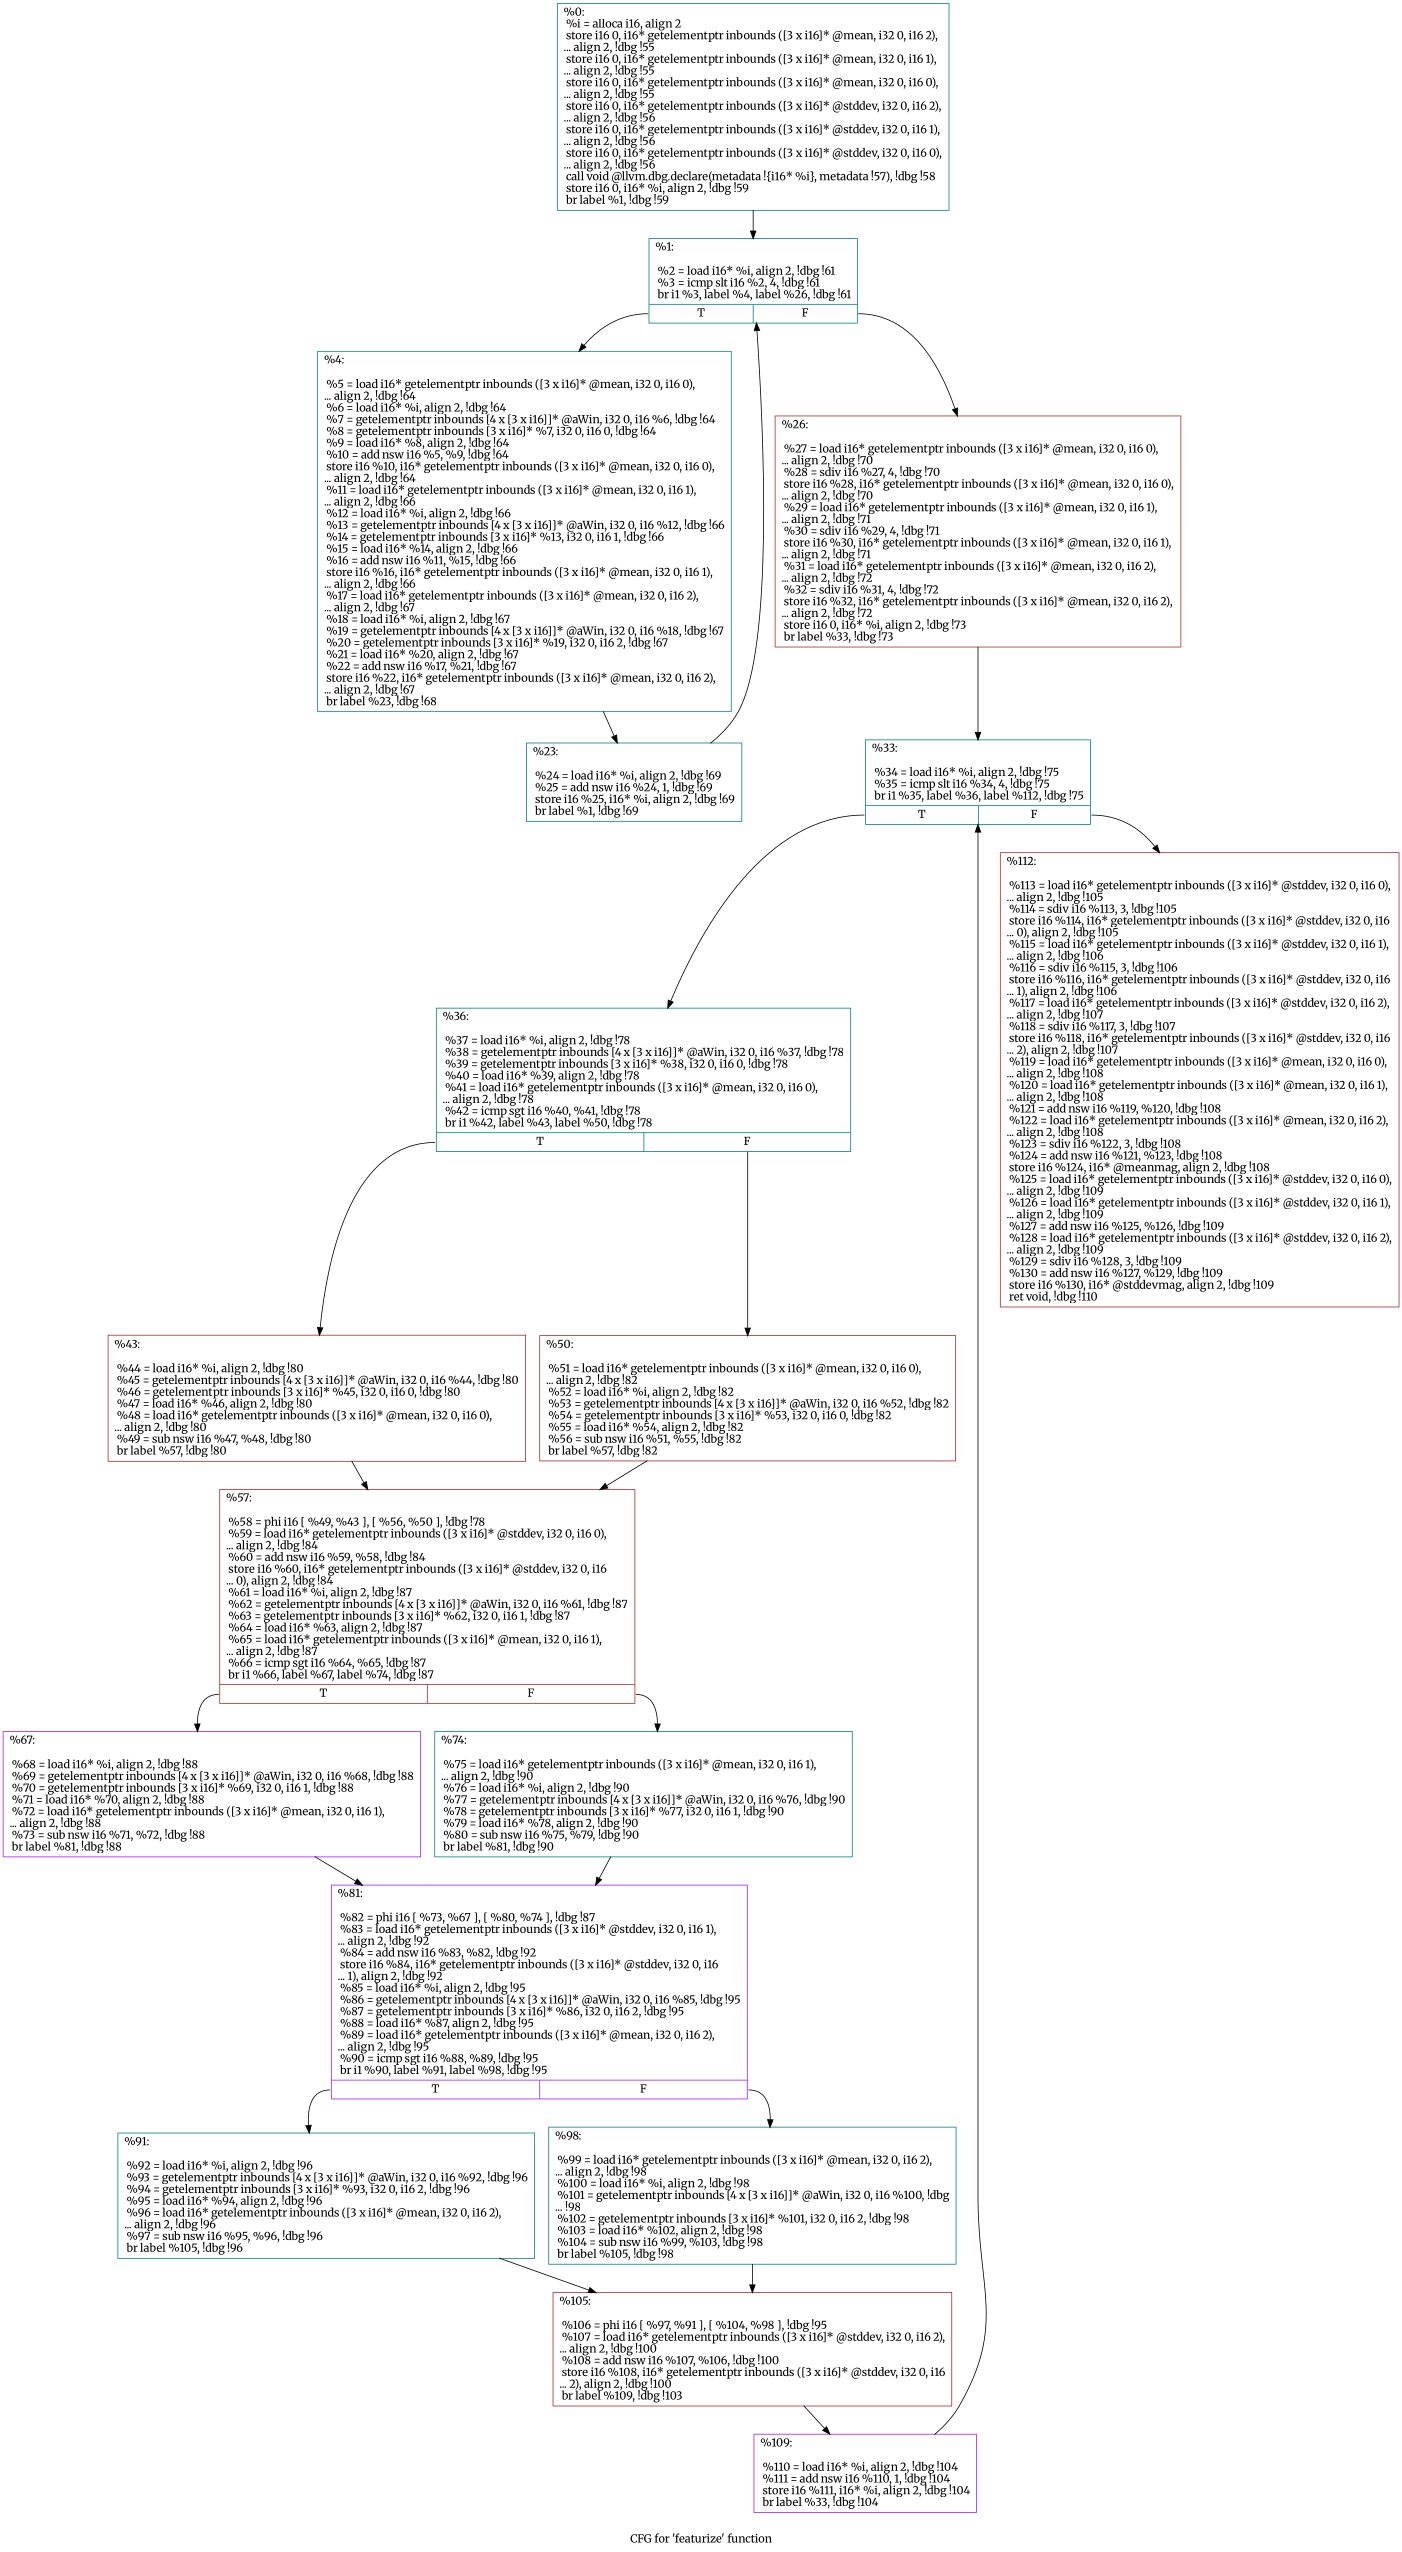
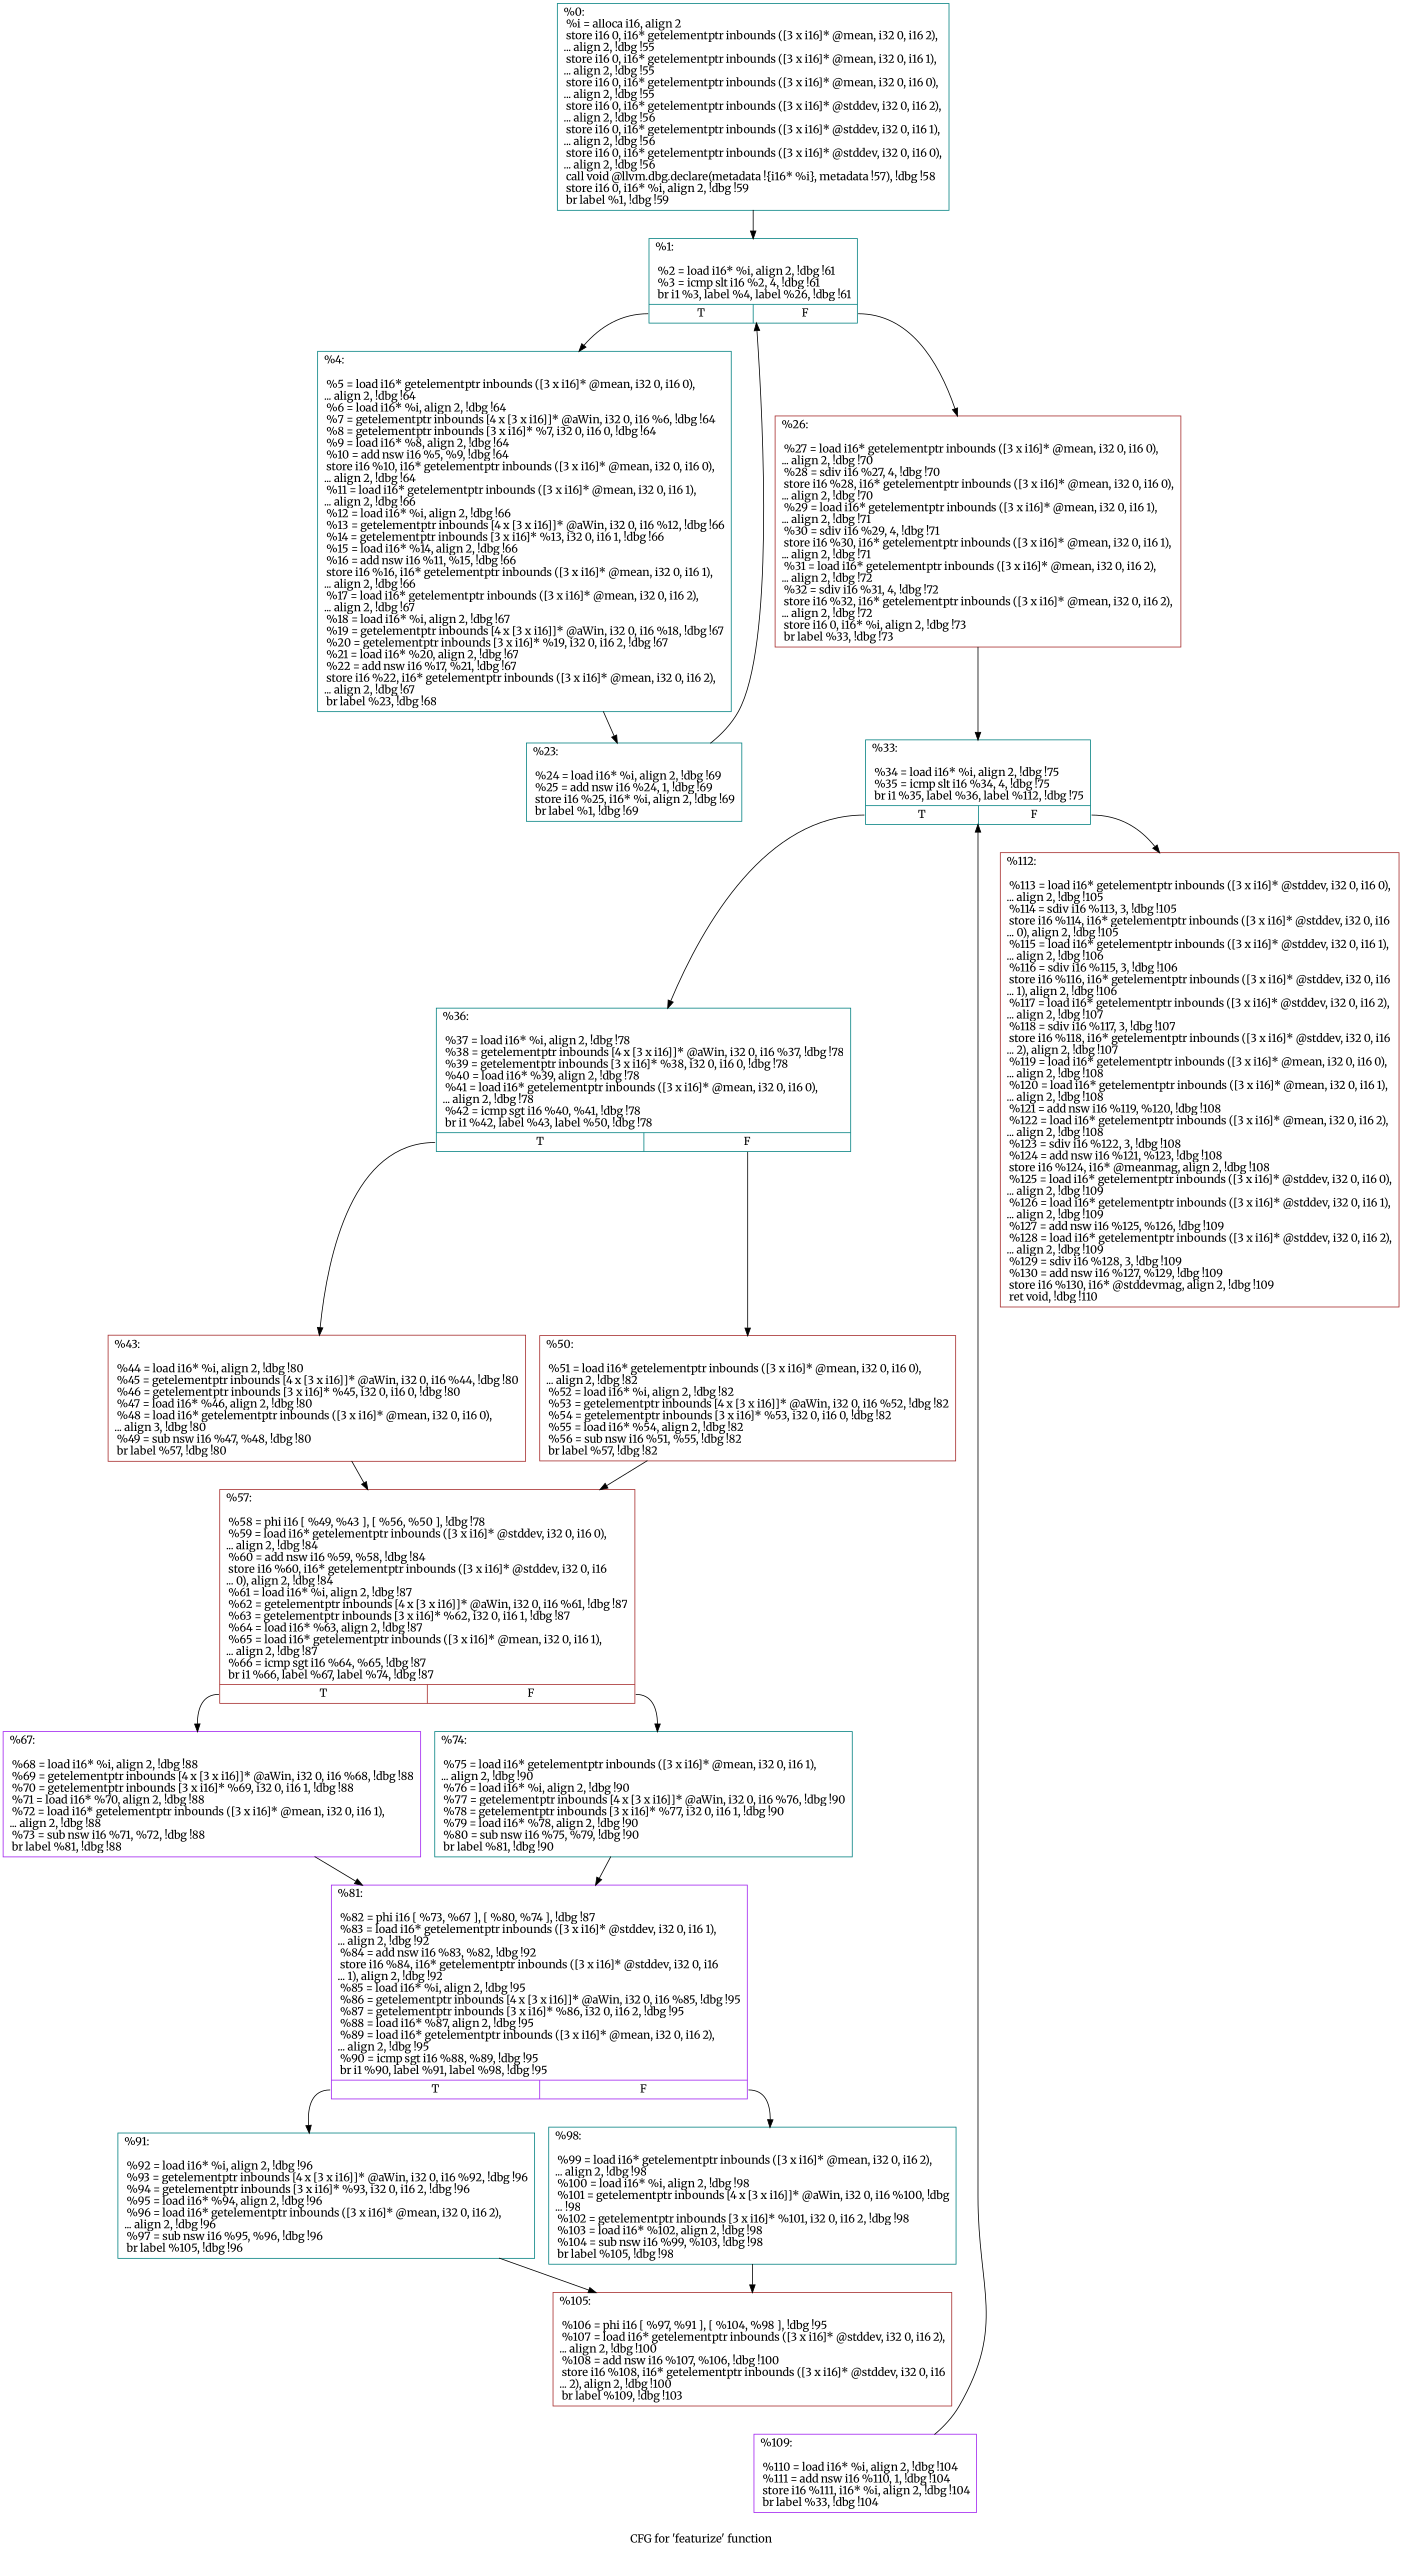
node "%43:": text "... align 2, !dbg !80" -> "... align 3, !dbg !80"
edge "%105:" -> "%109:": removed
